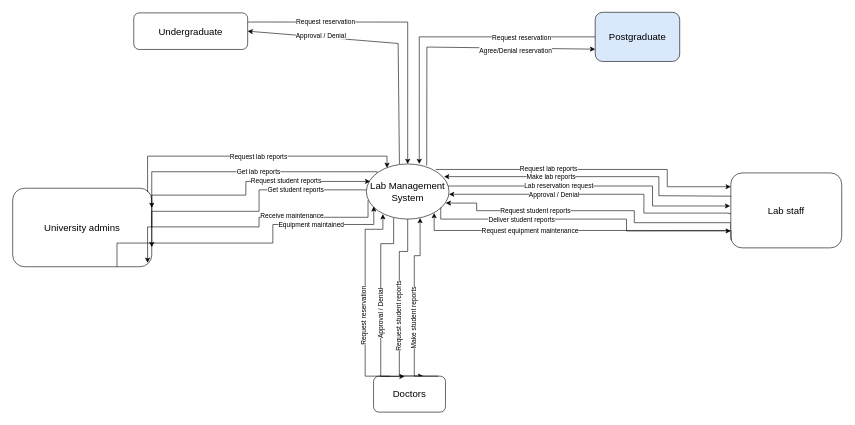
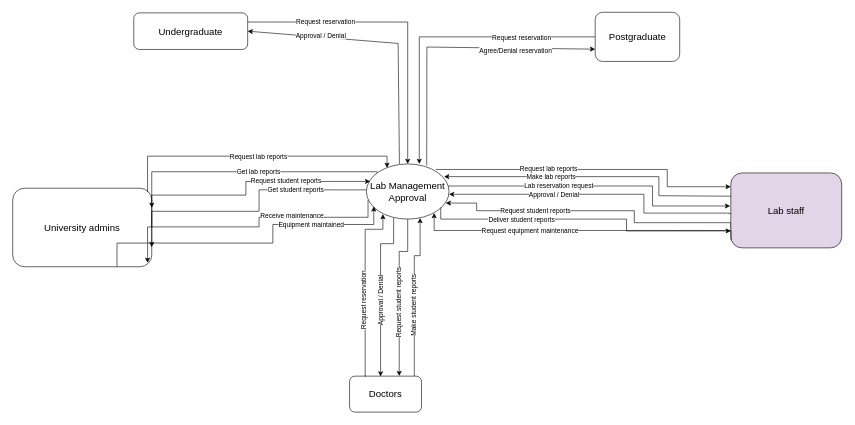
node "Postgraduate": fillcolor #dae8fc -> #ffffff
node "Lab Management System": label "Lab Management System" -> "Lab Management Approval"
node "Lab staff": fillcolor #ffffff -> #e1d5e7
node "Doctors": moved (410, 395) -> (386, 395)
